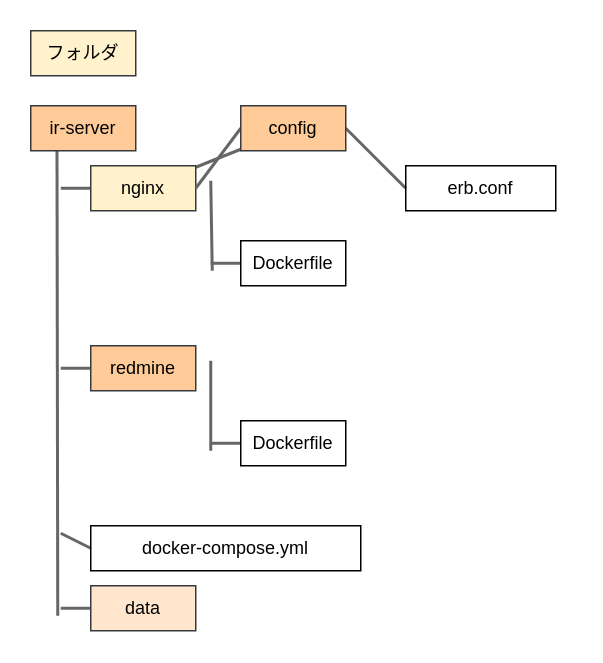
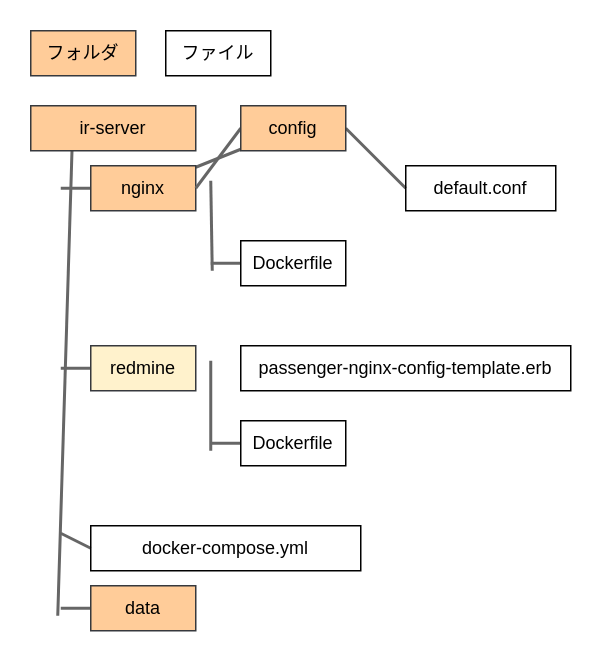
node "フォルダ": fillcolor #fff2cc -> #ffcc99
node "ファイル": added
node "ir-server": size 105x45 -> 165x45
node "nginx": fillcolor #fff2cc -> #ffcc99
node "erb.conf": label "erb.conf" -> "default.conf"
node "redmine": fillcolor #ffcc99 -> #fff2cc
node "passenger-nginx-config-template.erb": added
node "data": fillcolor #ffe6cc -> #ffcc99
